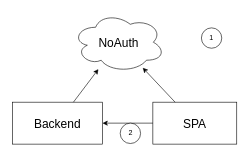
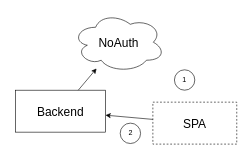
node "1": moved (212, 38) -> (185, 80)
edge "SPA" -> "NoAuth": removed
node "Backend": moved (57, 123) -> (60, 111)
node "SPA": style solid -> dashed
